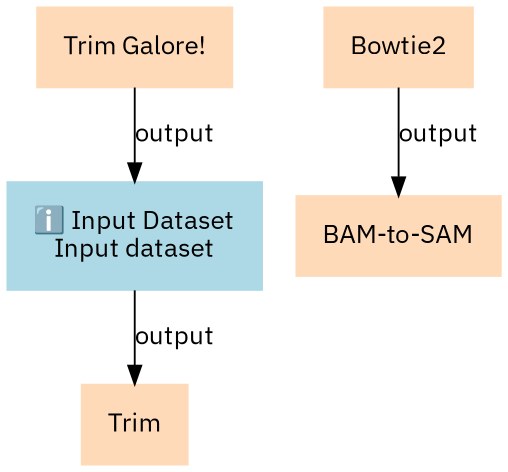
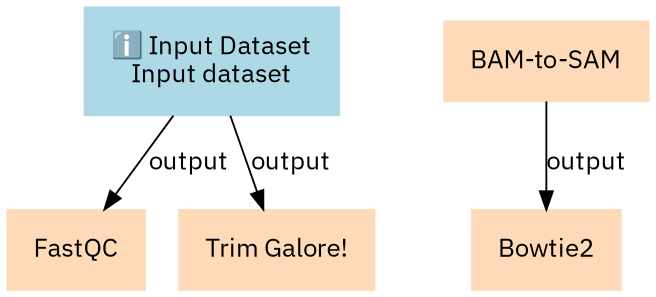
edge "Trim Galore!" -> "ℹ️ Input Dataset Input dataset": reversed
edge "Bowtie2" -> "BAM-to-SAM": reversed
node "Trim": label "Trim" -> "FastQC"
